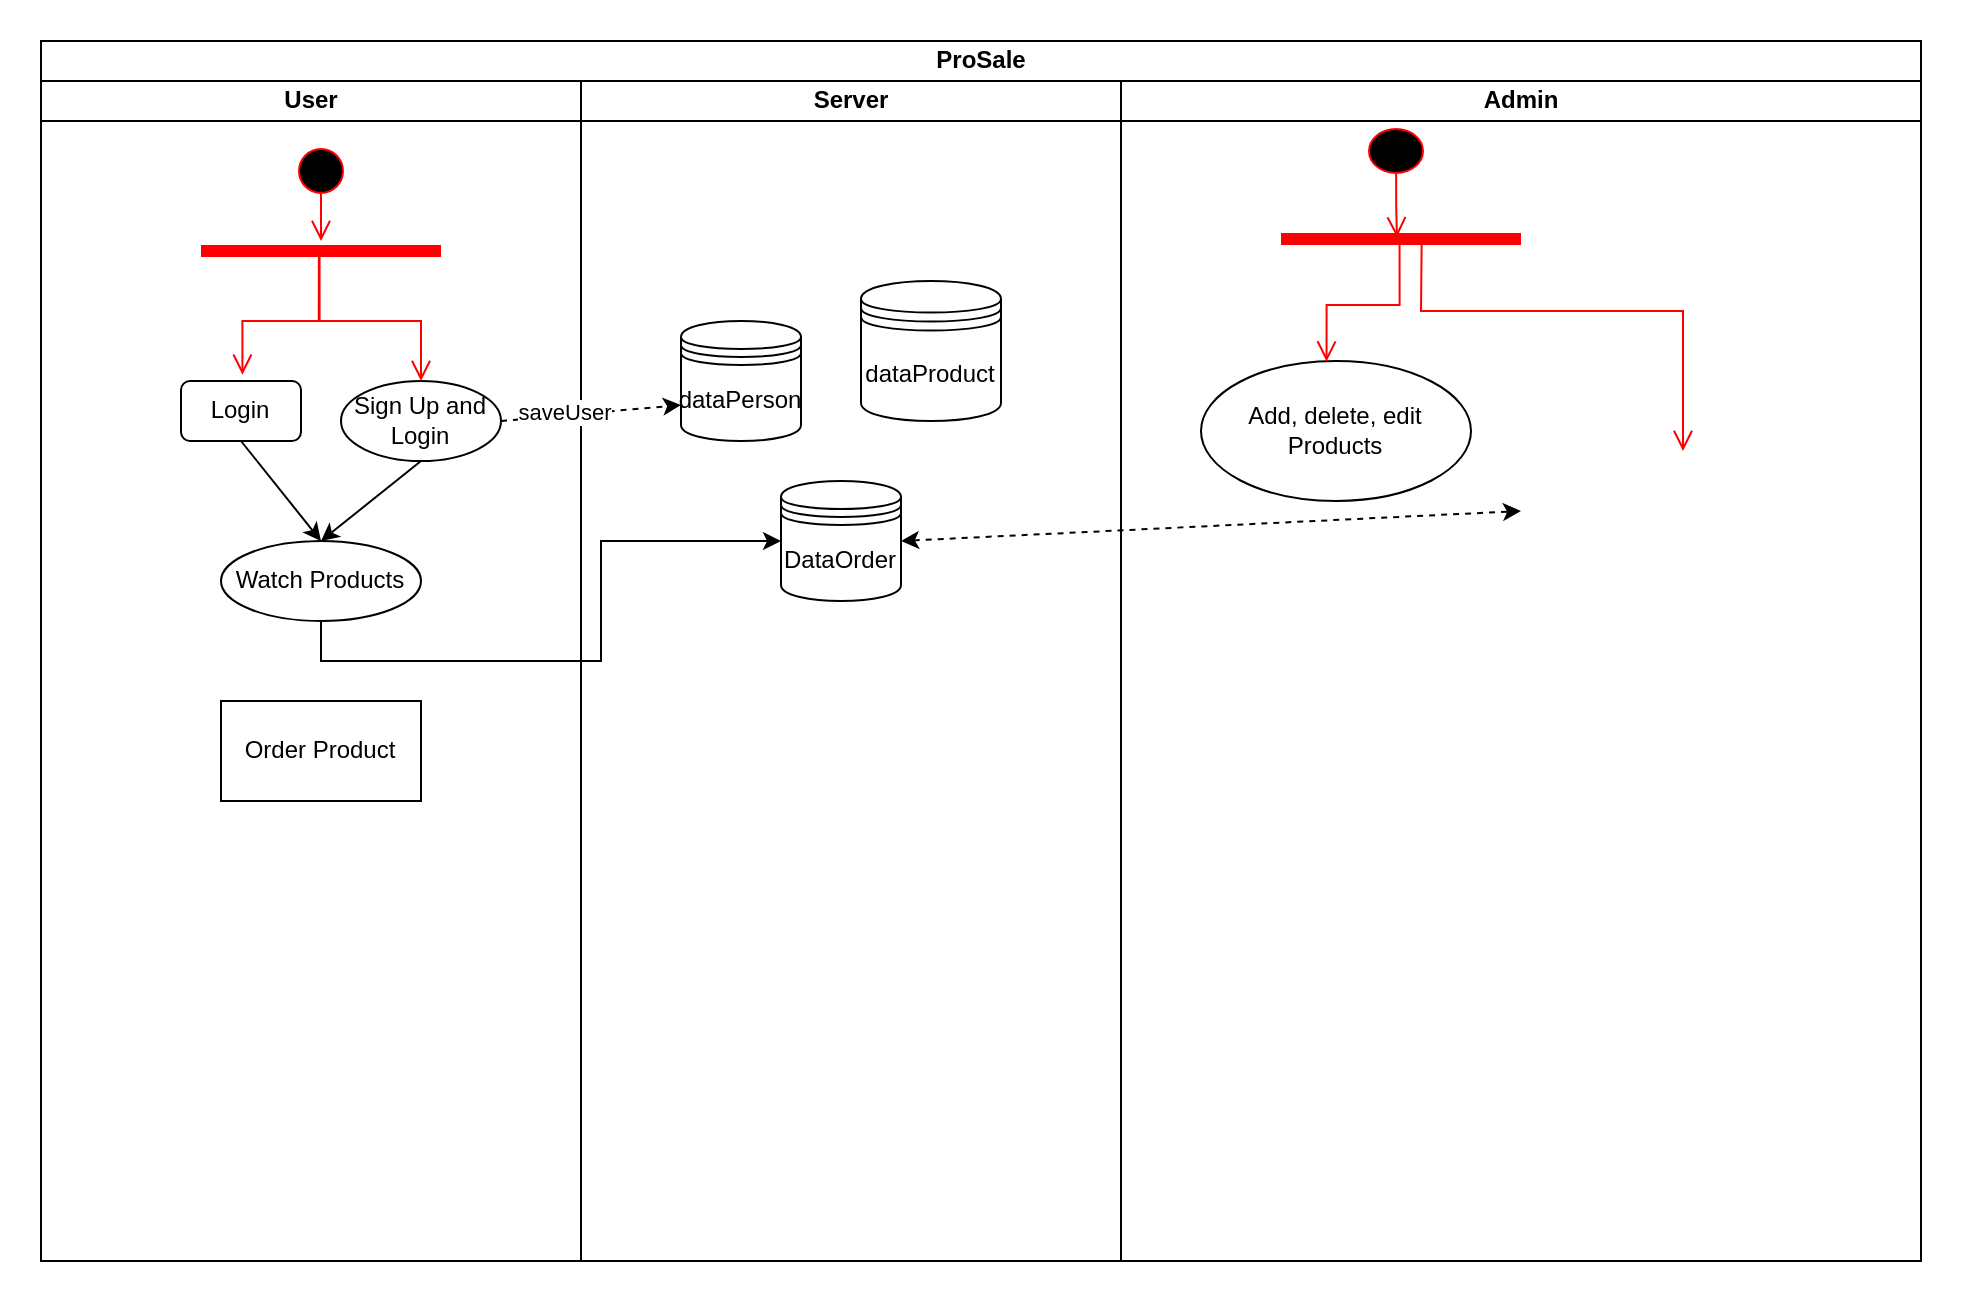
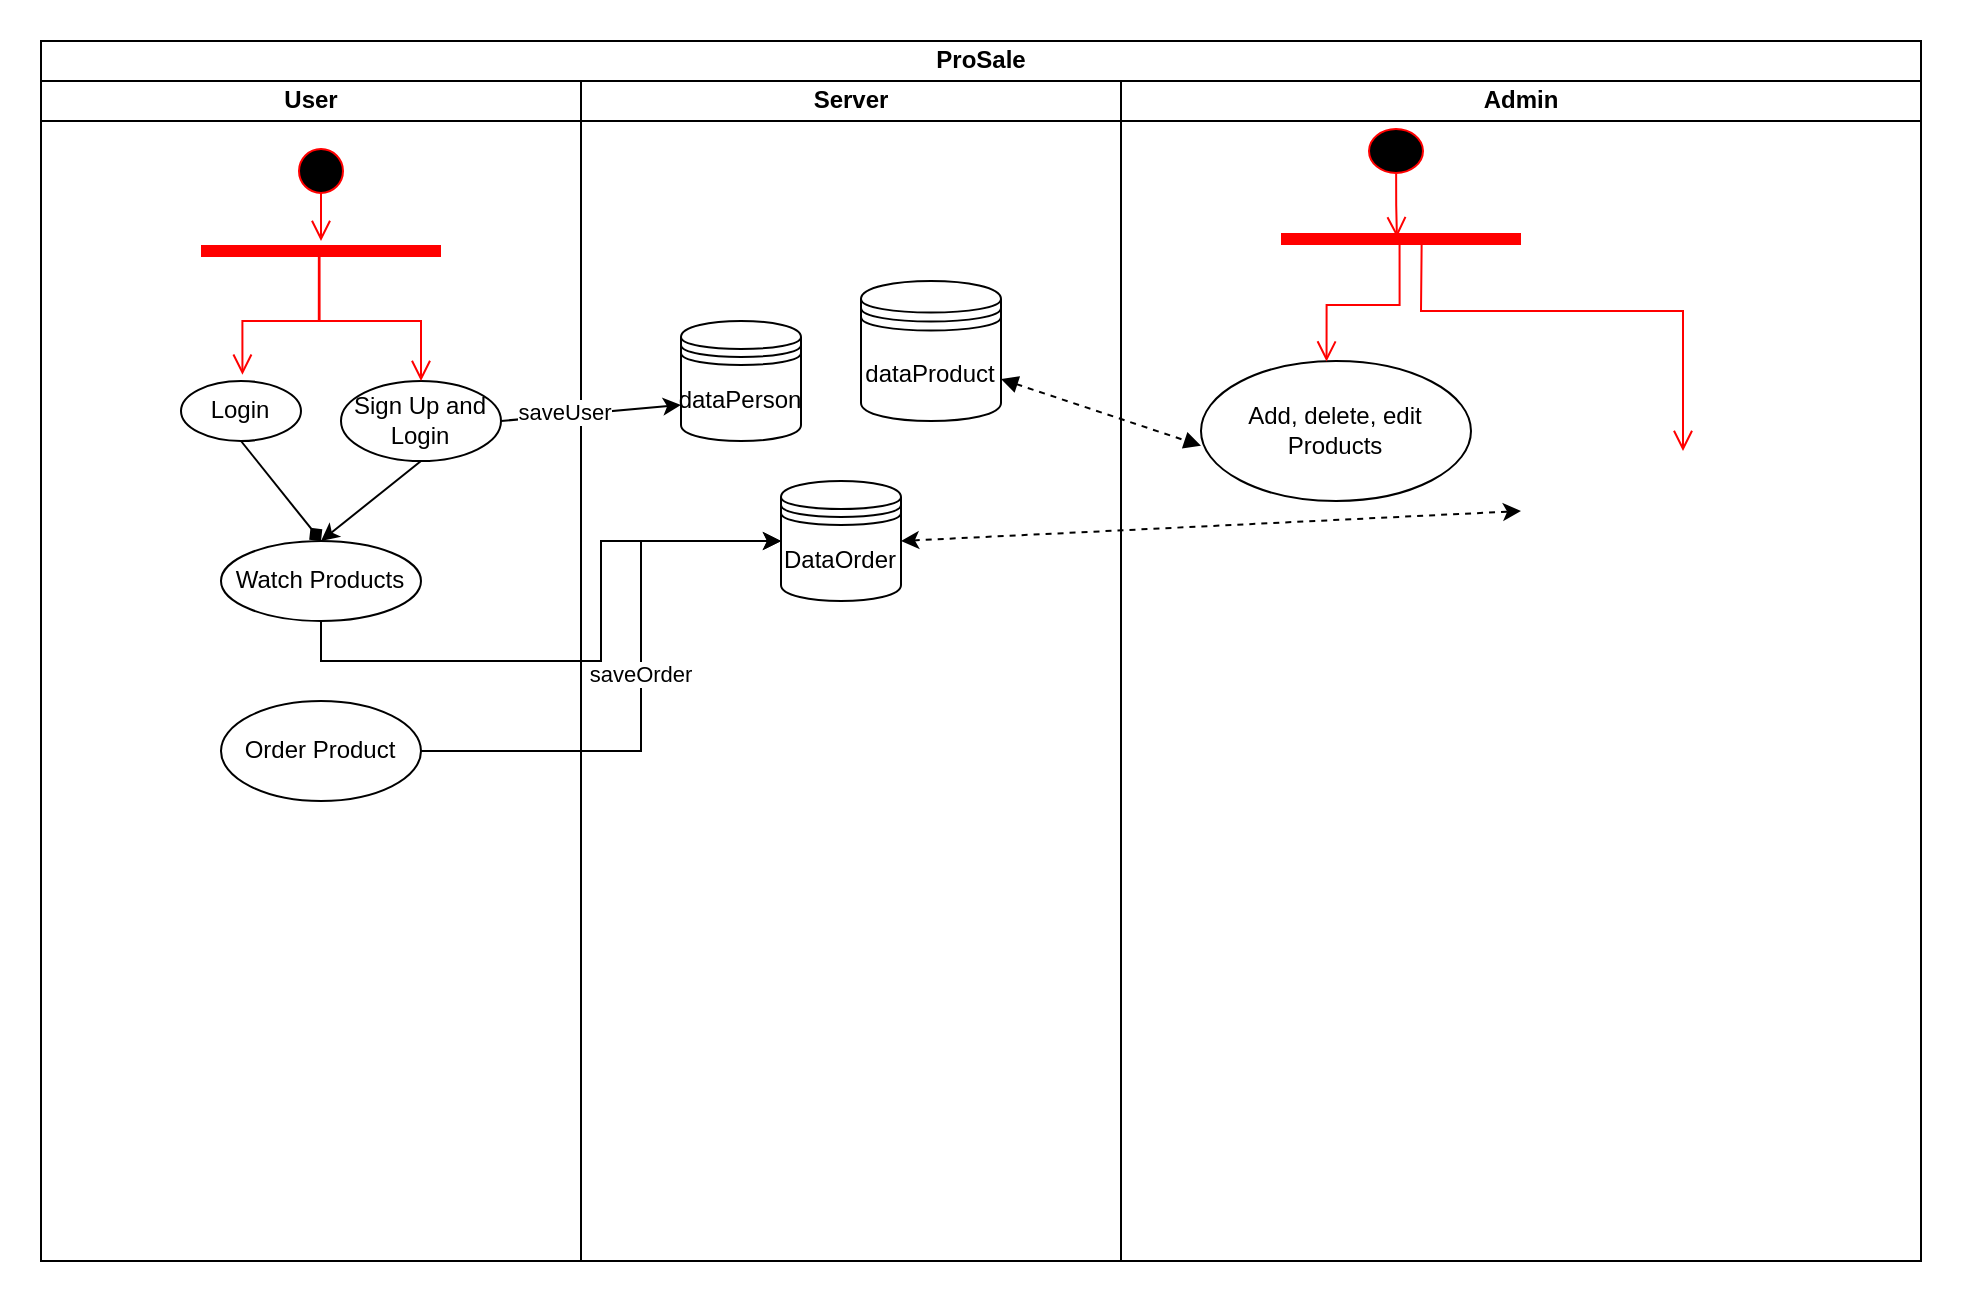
edge "dataProduct" -- "Add, delete, edit Products": added
edge "Sign Up and Login" -> "dataPerson": style dashed -> solid
node "Login": shape rounded rectangle -> ellipse
edge "Login" -> "Watch Products": arrowhead classic -> diamond
edge "Order Product" -> "DataOrder": added, label "saveOrder"
node "Order Product": shape rectangle -> ellipse
